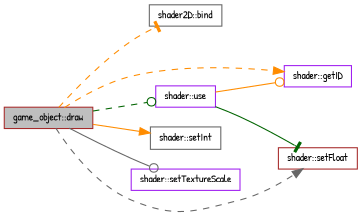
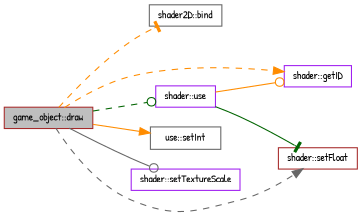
node "shader::setInt": label "shader::setInt" -> "use::setInt"
